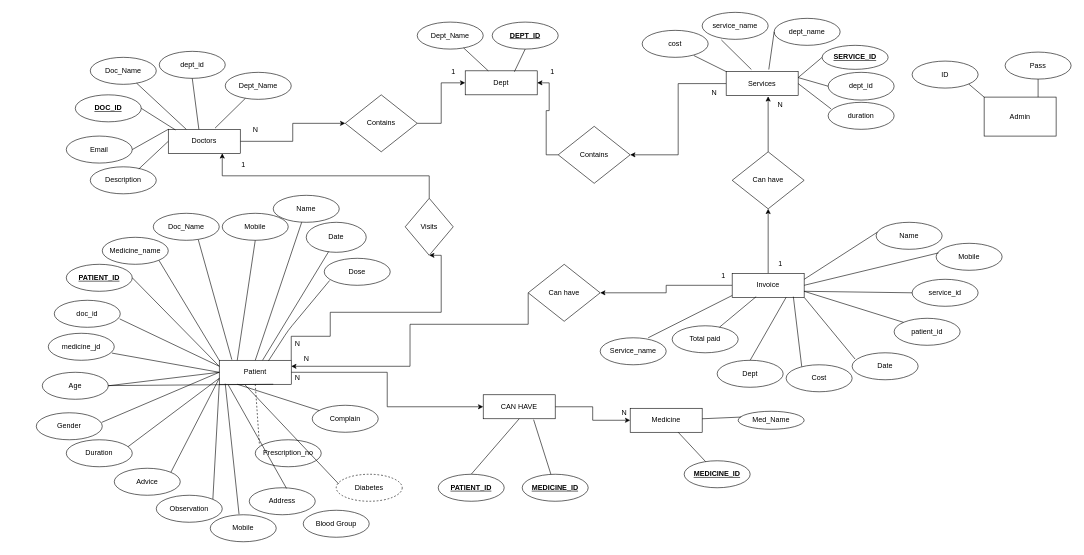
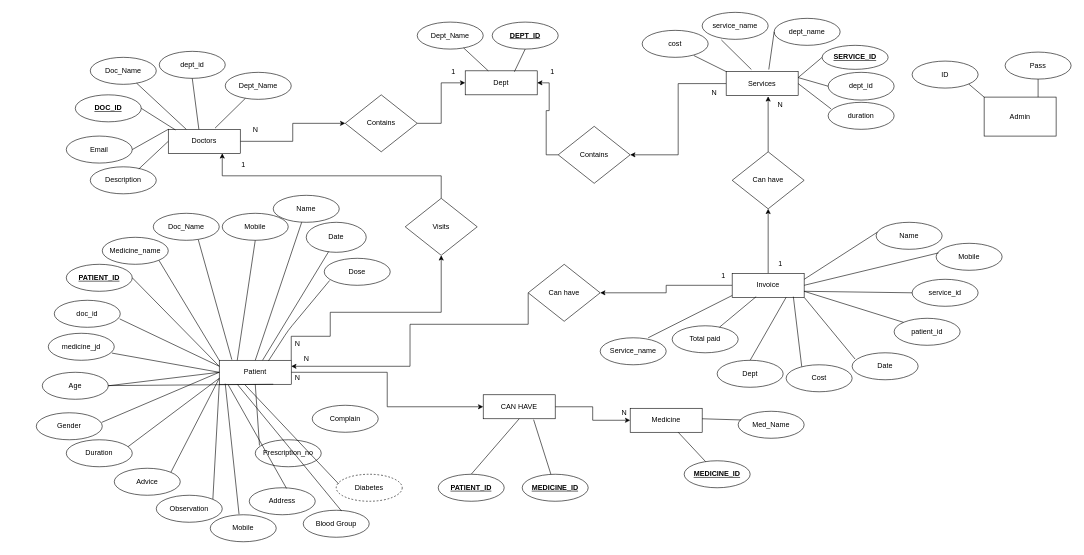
node "Visits": size 48x57 -> 72x57
edge "Patient" -- "Complain": now "Patient" -- "Blood Group"
edge "Patient" -- "Prescription_no": style dashed -> solid
node "Med_Name": size 66x18 -> 66x27
